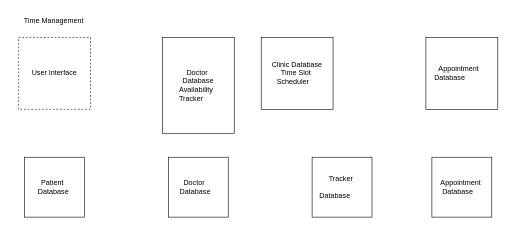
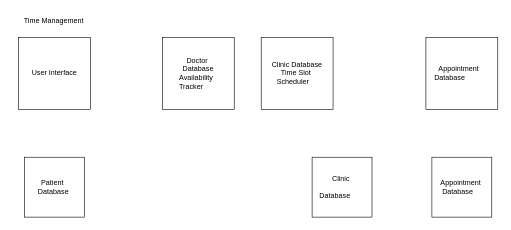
node "User Interface": style dashed -> solid
node "Doctor Database Availability Tracker": size 72x96 -> 72x72
node "Doctor Database": removed
node "Tracker Database": label "Tracker Database" -> "Clinic Database"
